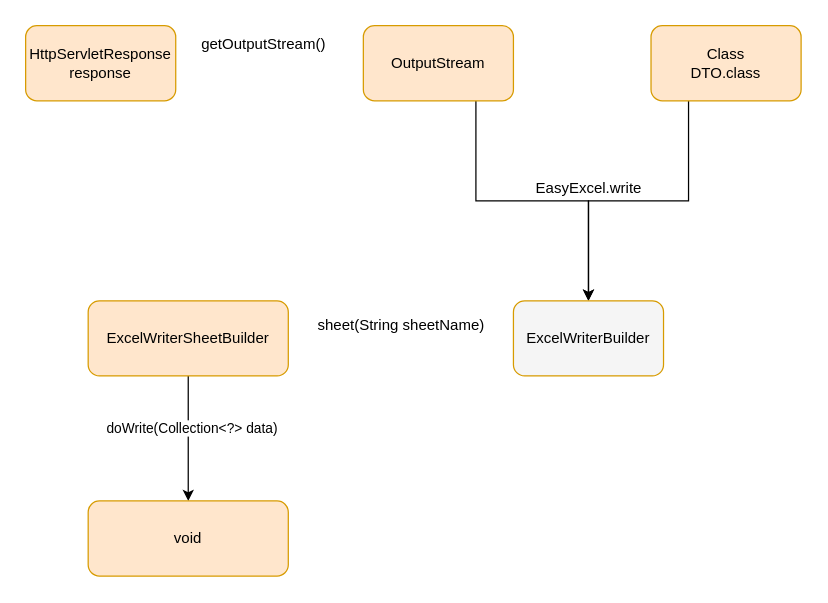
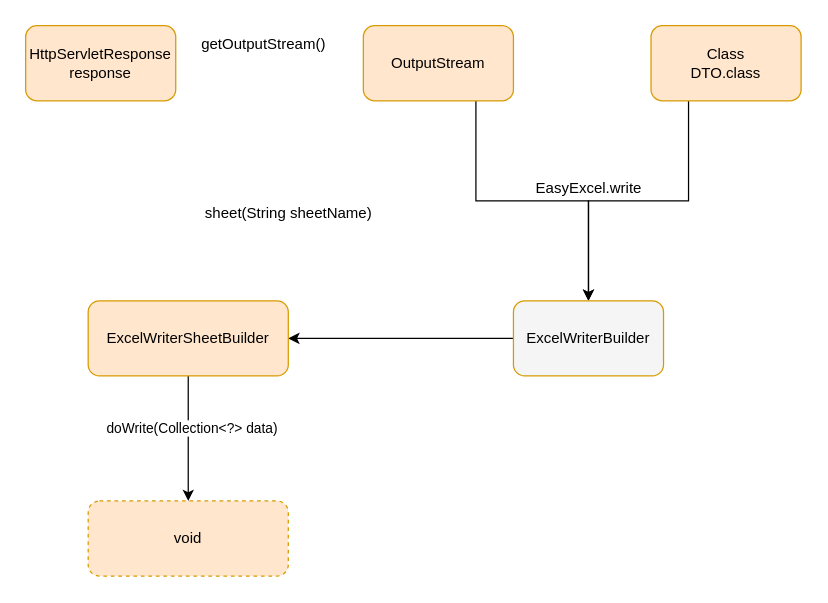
node "sheet(String sheetName)": moved (401, 326) -> (288, 213)
edge "ExcelWriterBuilder" -> "ExcelWriterSheetBuilder": added
node "void": style solid -> dashed
